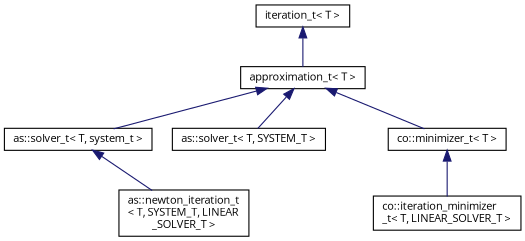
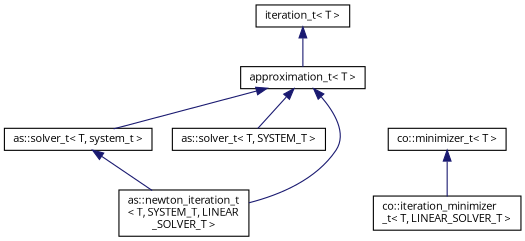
edge "co::minimizer_t< T >" -> "approximation_t< T >": now "as::newton_iteration_t < T, SYSTEM_T, LINEAR _SOLVER_T >" -> "approximation_t< T >"
